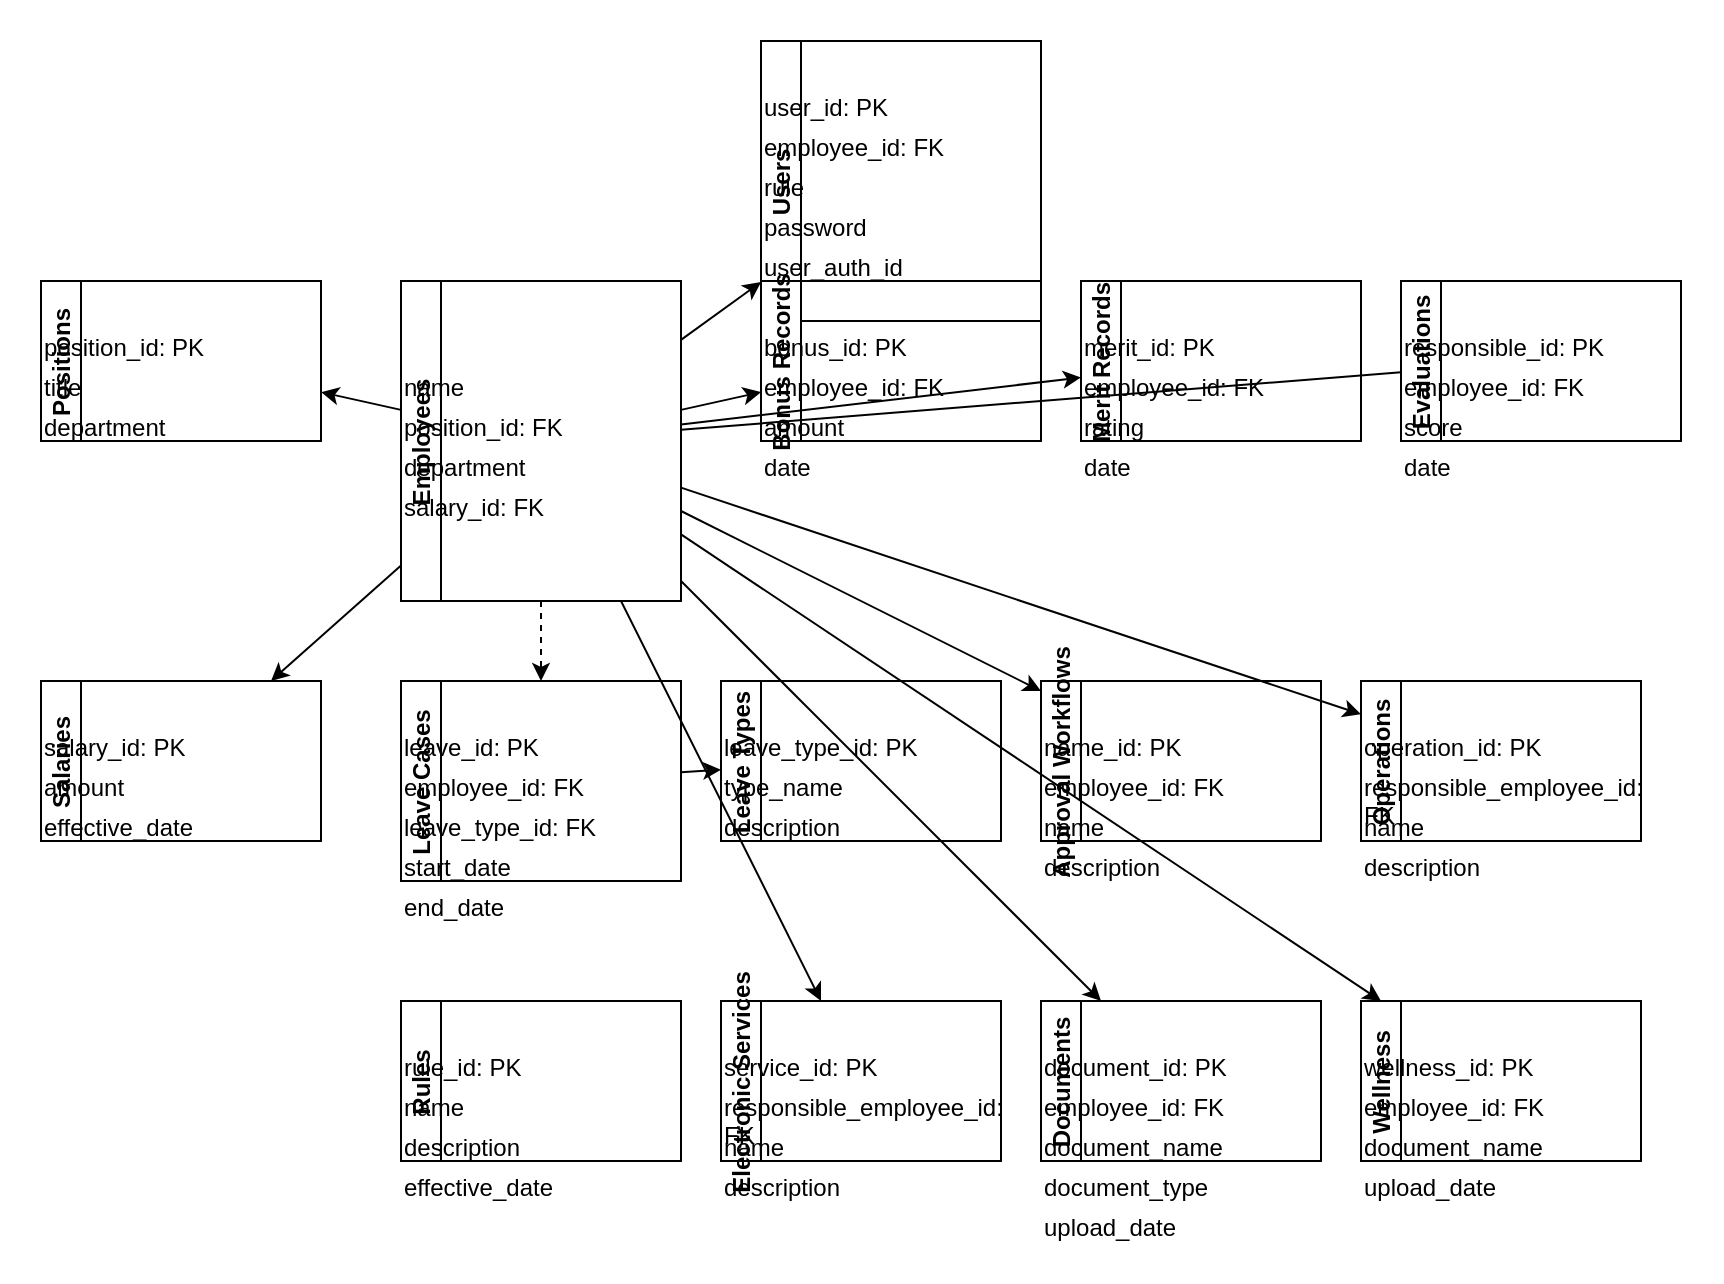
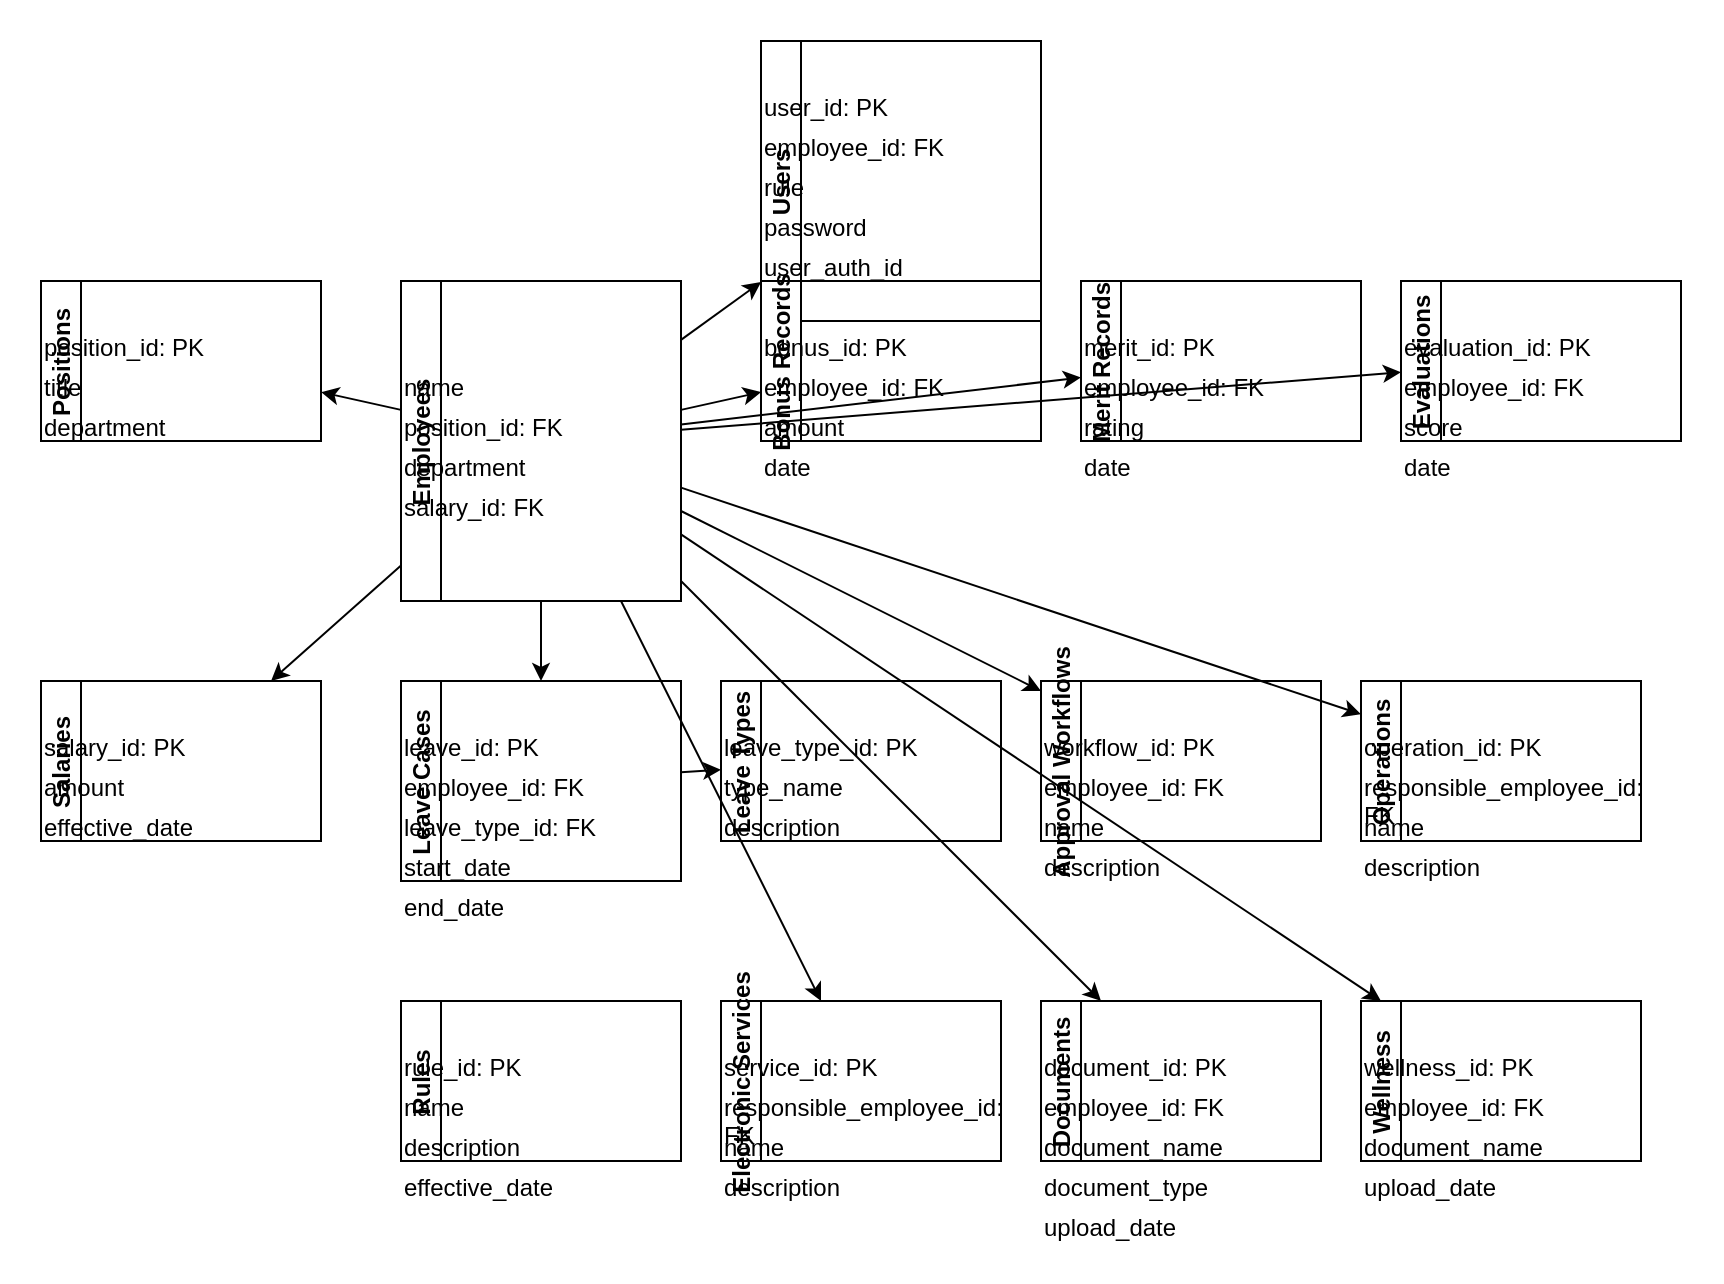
node "responsible_id: PK": label "responsible_id: PK" -> "evaluation_id: PK"
edge "Evaluations" -- "Employees": arrowhead none -> classic
edge "Employees" -> "Leave Cases": style dashed -> solid
node "name_id: PK": label "name_id: PK" -> "workflow_id: PK"
